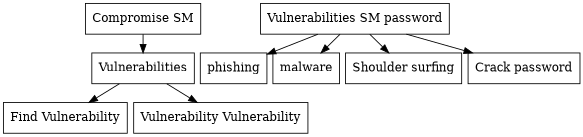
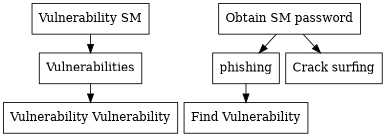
node "Compromise SM": label "Compromise SM" -> "Vulnerability SM"
node "Vulnerabilities SM password": label "Vulnerabilities SM password" -> "Obtain SM password"
node "malware": removed
node "Shoulder surfing": removed
node "Crack password": label "Crack password" -> "Crack surfing"
edge "Vulnerabilities" -> "Find Vulnerability": now "phishing" -> "Find Vulnerability"
